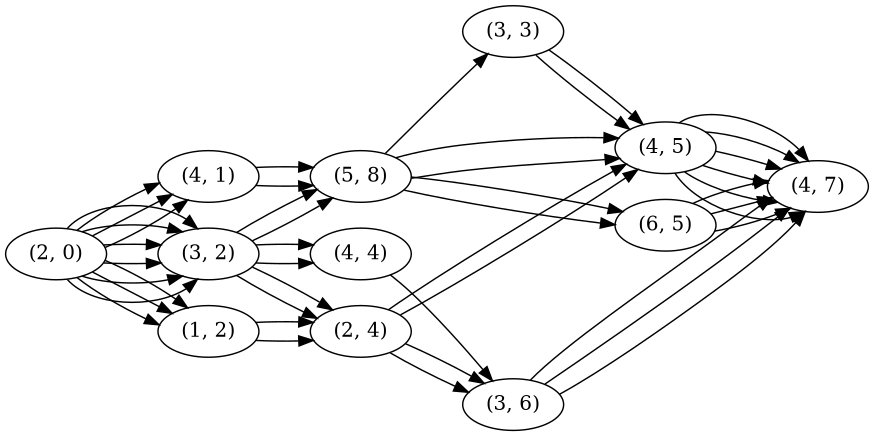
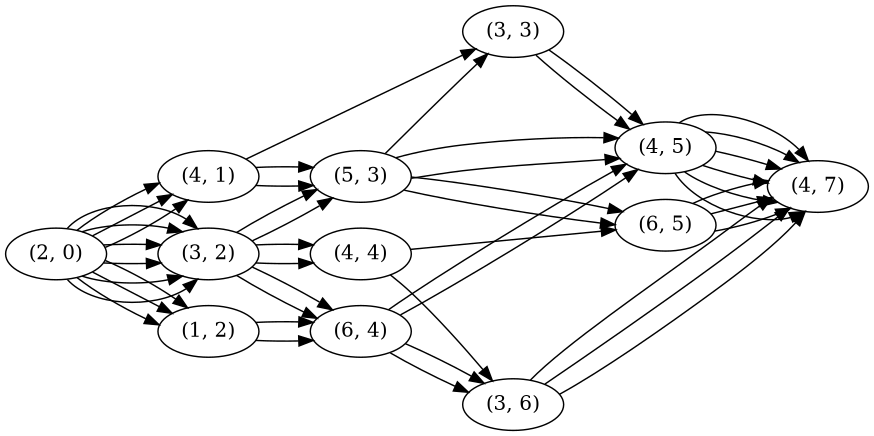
edge "(4, 1)" -> "(3, 3)": added
node "(5, 8)": label "(5, 8)" -> "(5, 3)"
edge "(4, 4)" -> "(6, 5)": added
node "(2, 4)": label "(2, 4)" -> "(6, 4)"
